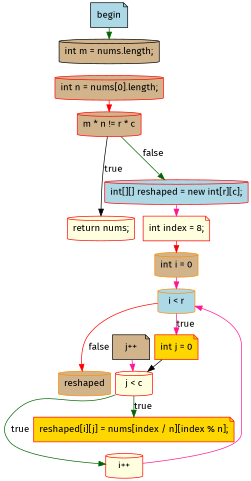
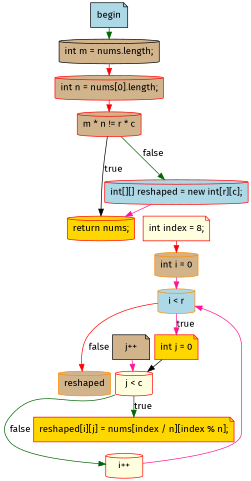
edge "int m = nums.length;" -> "int n = nums[0].length;": added
edge "int[][] reshaped = new int[r][c];" -> "int index = 8;": now "int[][] reshaped = new int[r][c];" -> "return nums;"
node "return nums;": fillcolor lightyellow -> gold
edge "j < c" -> "i++": label "true" -> "false"
